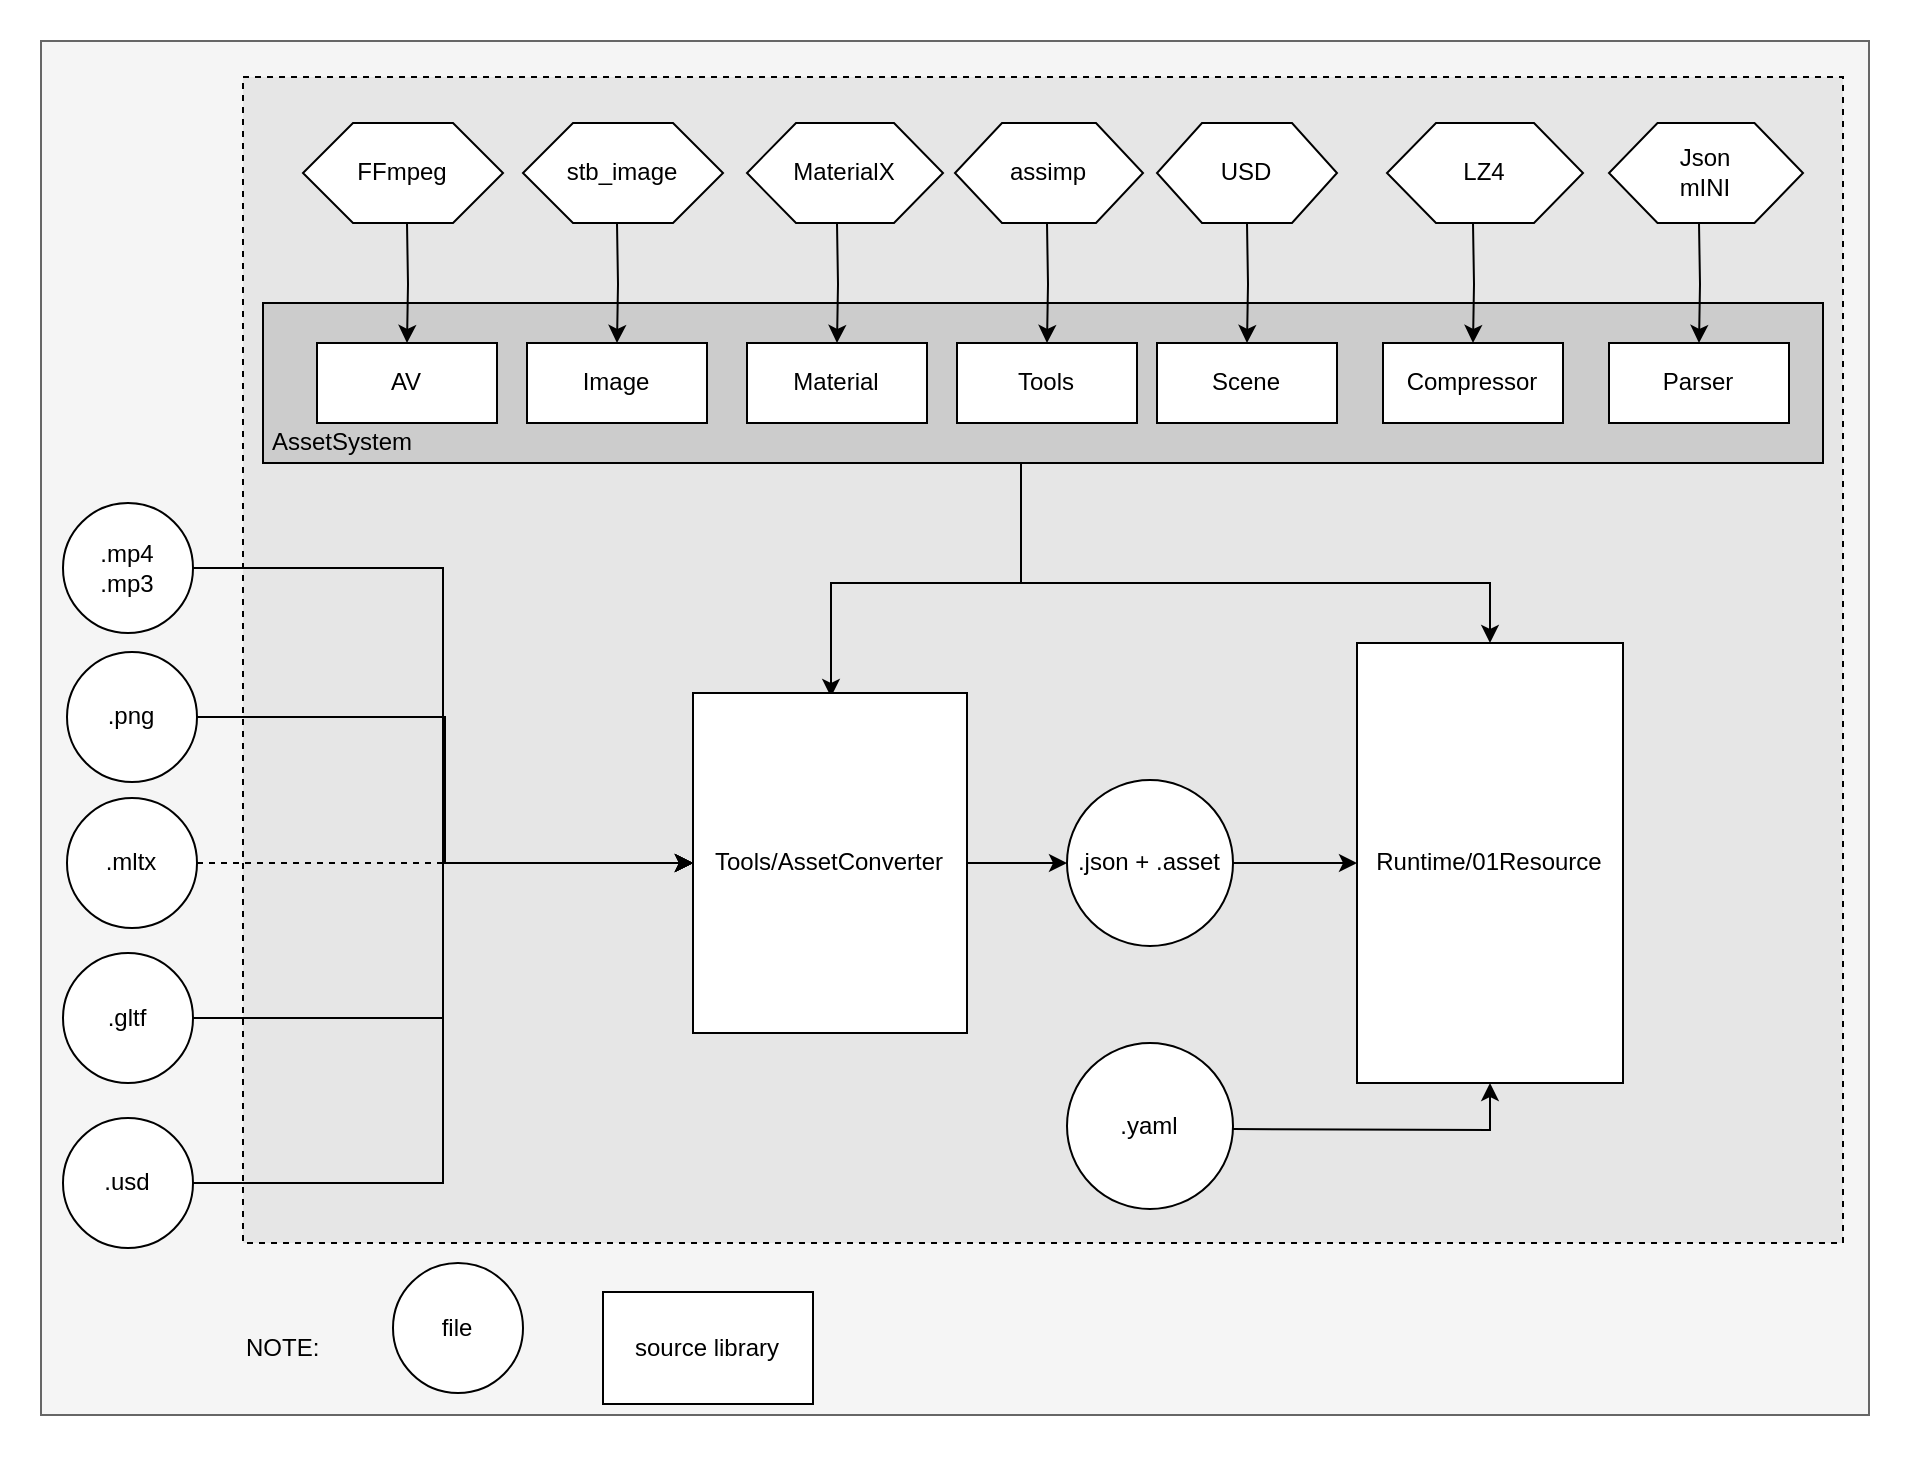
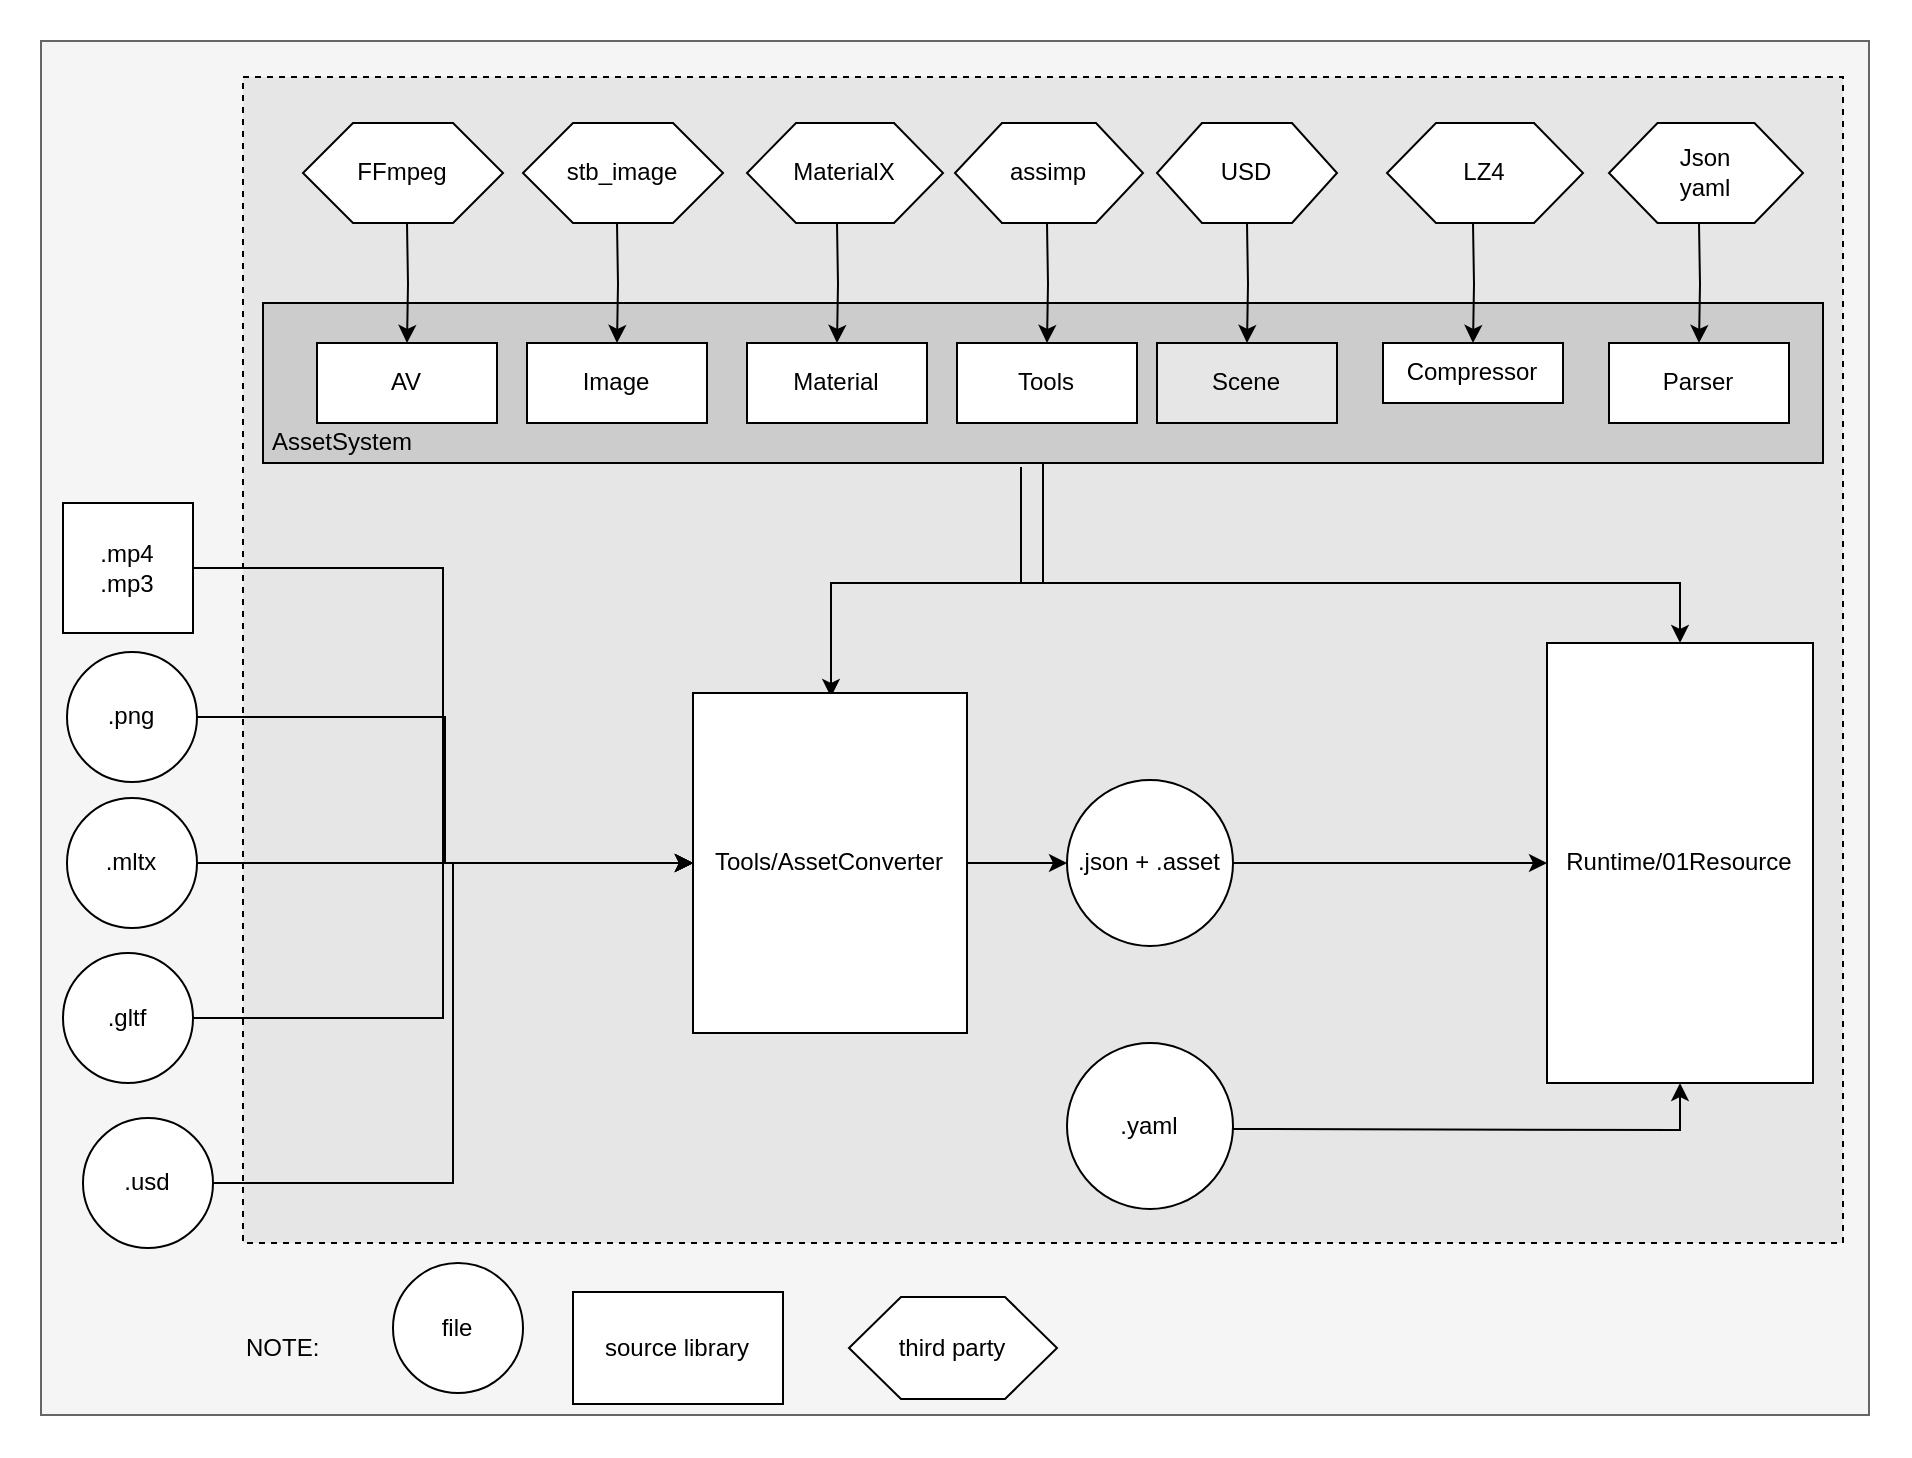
node "Json mINI": label "Json mINI" -> "Json yaml"
node "Scene": fillcolor #ffffff -> #e6e6e6
node "Compressor": size 180x80 -> 180x60
node ".mp4 .mp3": shape ellipse -> rectangle
edge ".mltx" -> "Tools/AssetConverter": style dashed -> solid
node "Runtime/01Resource": moved (1490, 863) -> (1680, 863)
node ".usd": moved (128, 1183) -> (148, 1183)
node "source library": moved (708, 1348) -> (678, 1348)
node "third party": added
